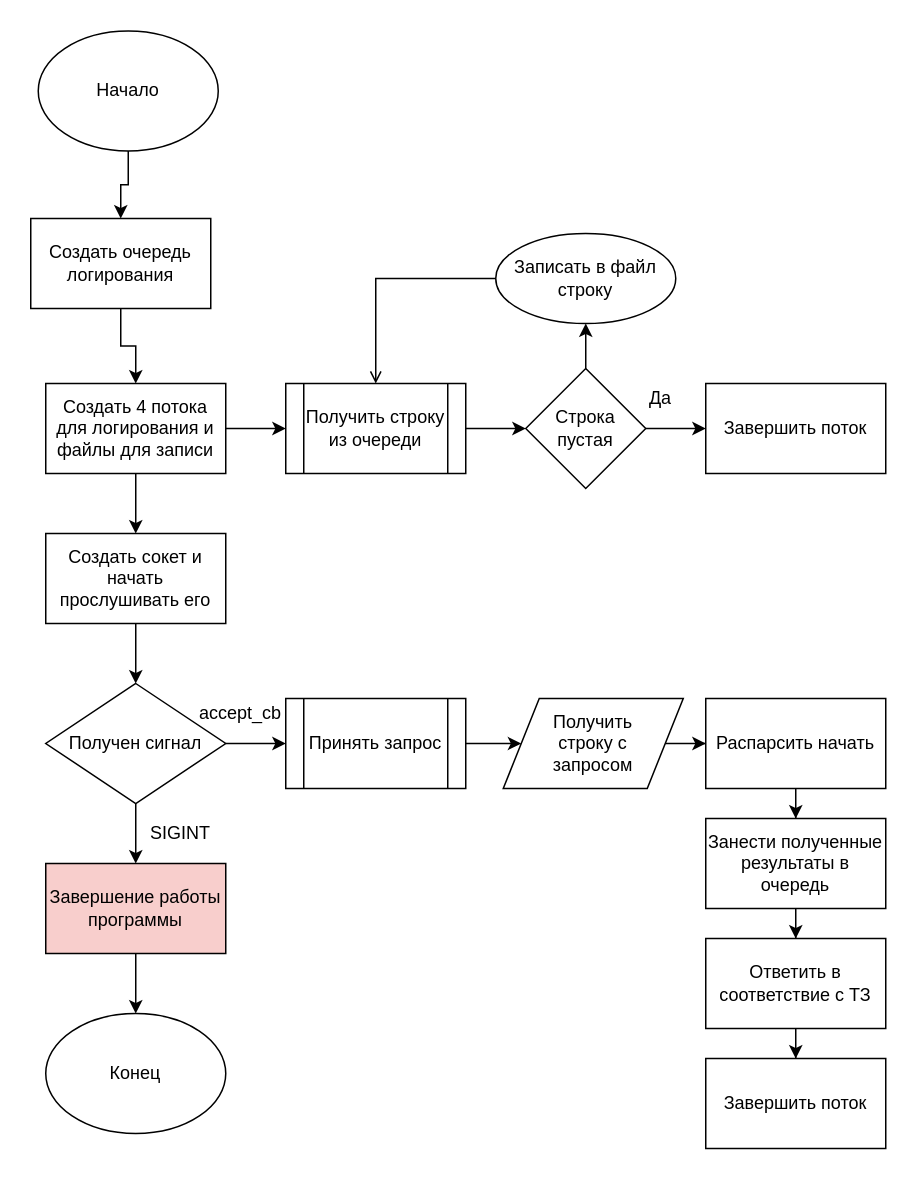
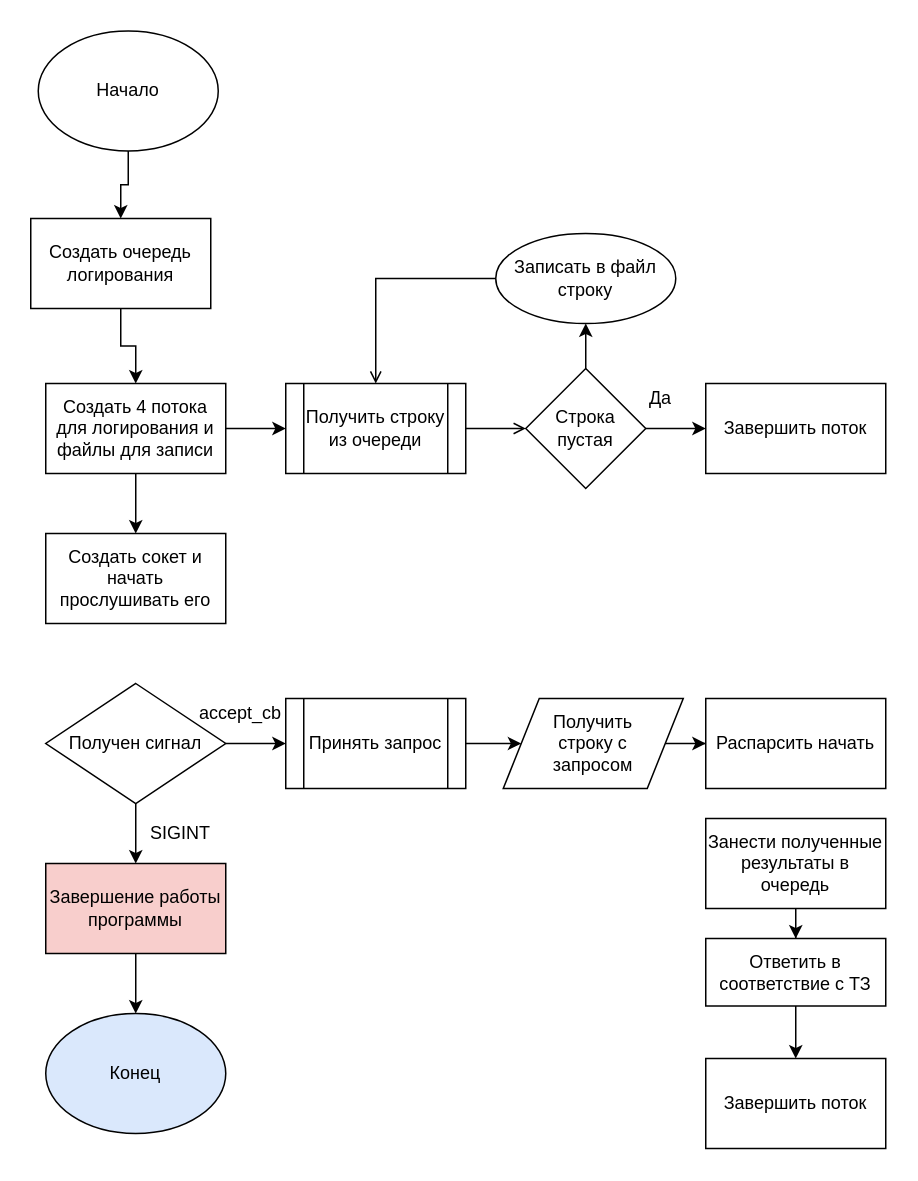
edge "Получить строку из очереди" -> "Строка пустая": arrowhead classic -> open
edge "Создать сокет и начать прослушивать его" -> "Получен сигнал": removed
edge "Распарсить начать" -> "Занести полученные результаты в очередь": removed
node "Ответить в соответствие с ТЗ": size 180x90 -> 180x68
node "Конец": fillcolor #ffffff -> #dae8fc
